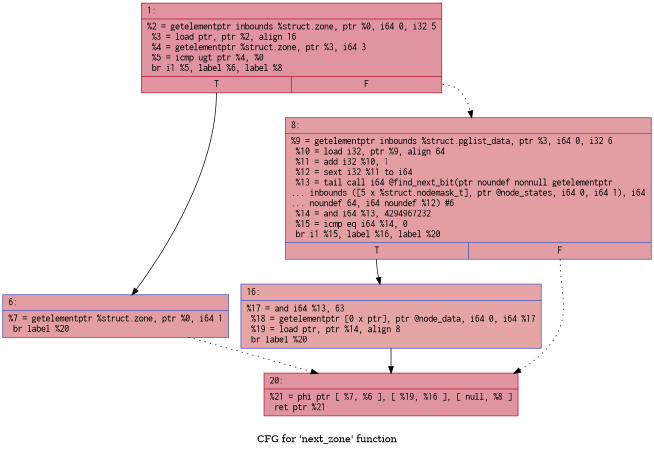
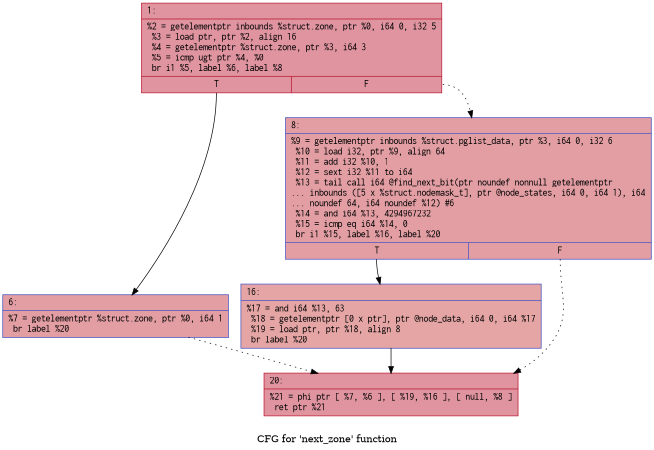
node "16:": text "%19 = load ptr, ptr %14, align 8" -> "%19 = load ptr, ptr %18, align 8"
